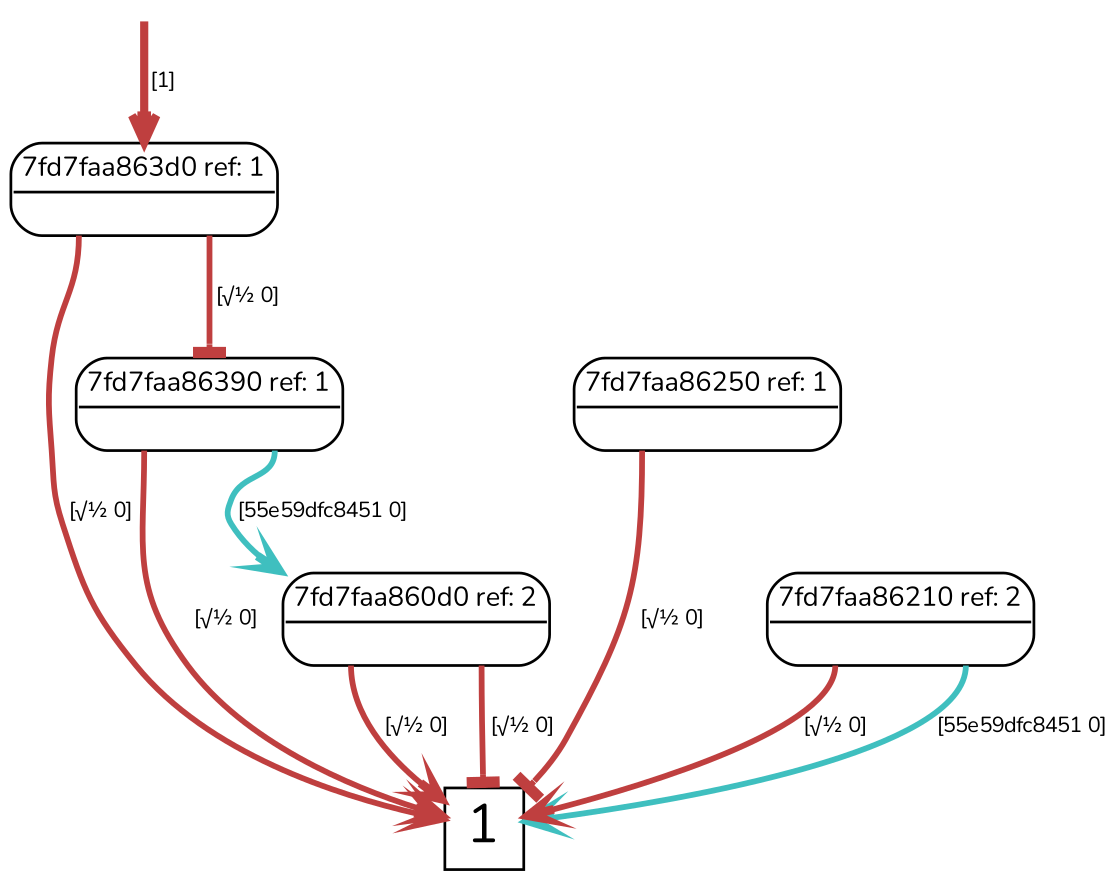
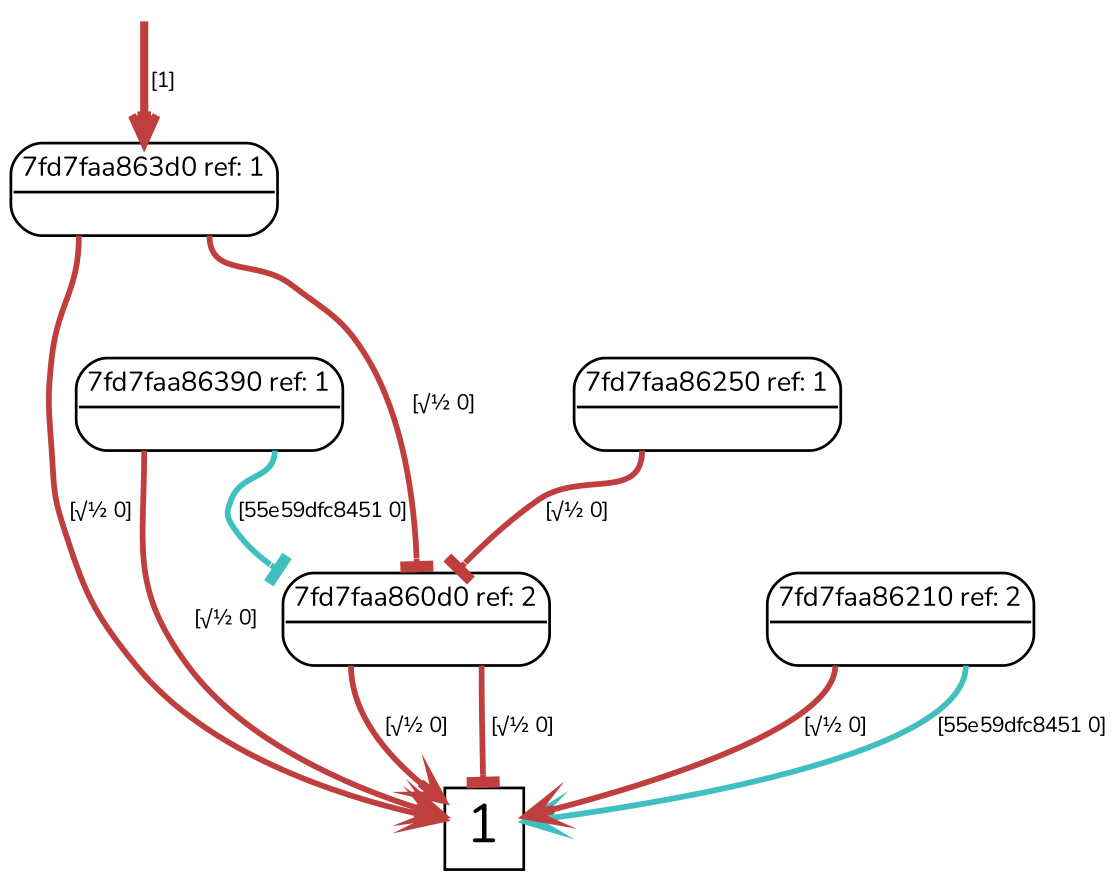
edge "7fd7faa863d0 ref: 1" -> "7fd7faa86390 ref: 1": now "7fd7faa863d0 ref: 1" -> "7fd7faa860d0 ref: 2"
edge "7fd7faa86390 ref: 1" -> "7fd7faa860d0 ref: 2": arrowhead vee -> tee
edge "7fd7faa86250 ref: 1" -> "1": now "7fd7faa86250 ref: 1" -> "7fd7faa860d0 ref: 2"
